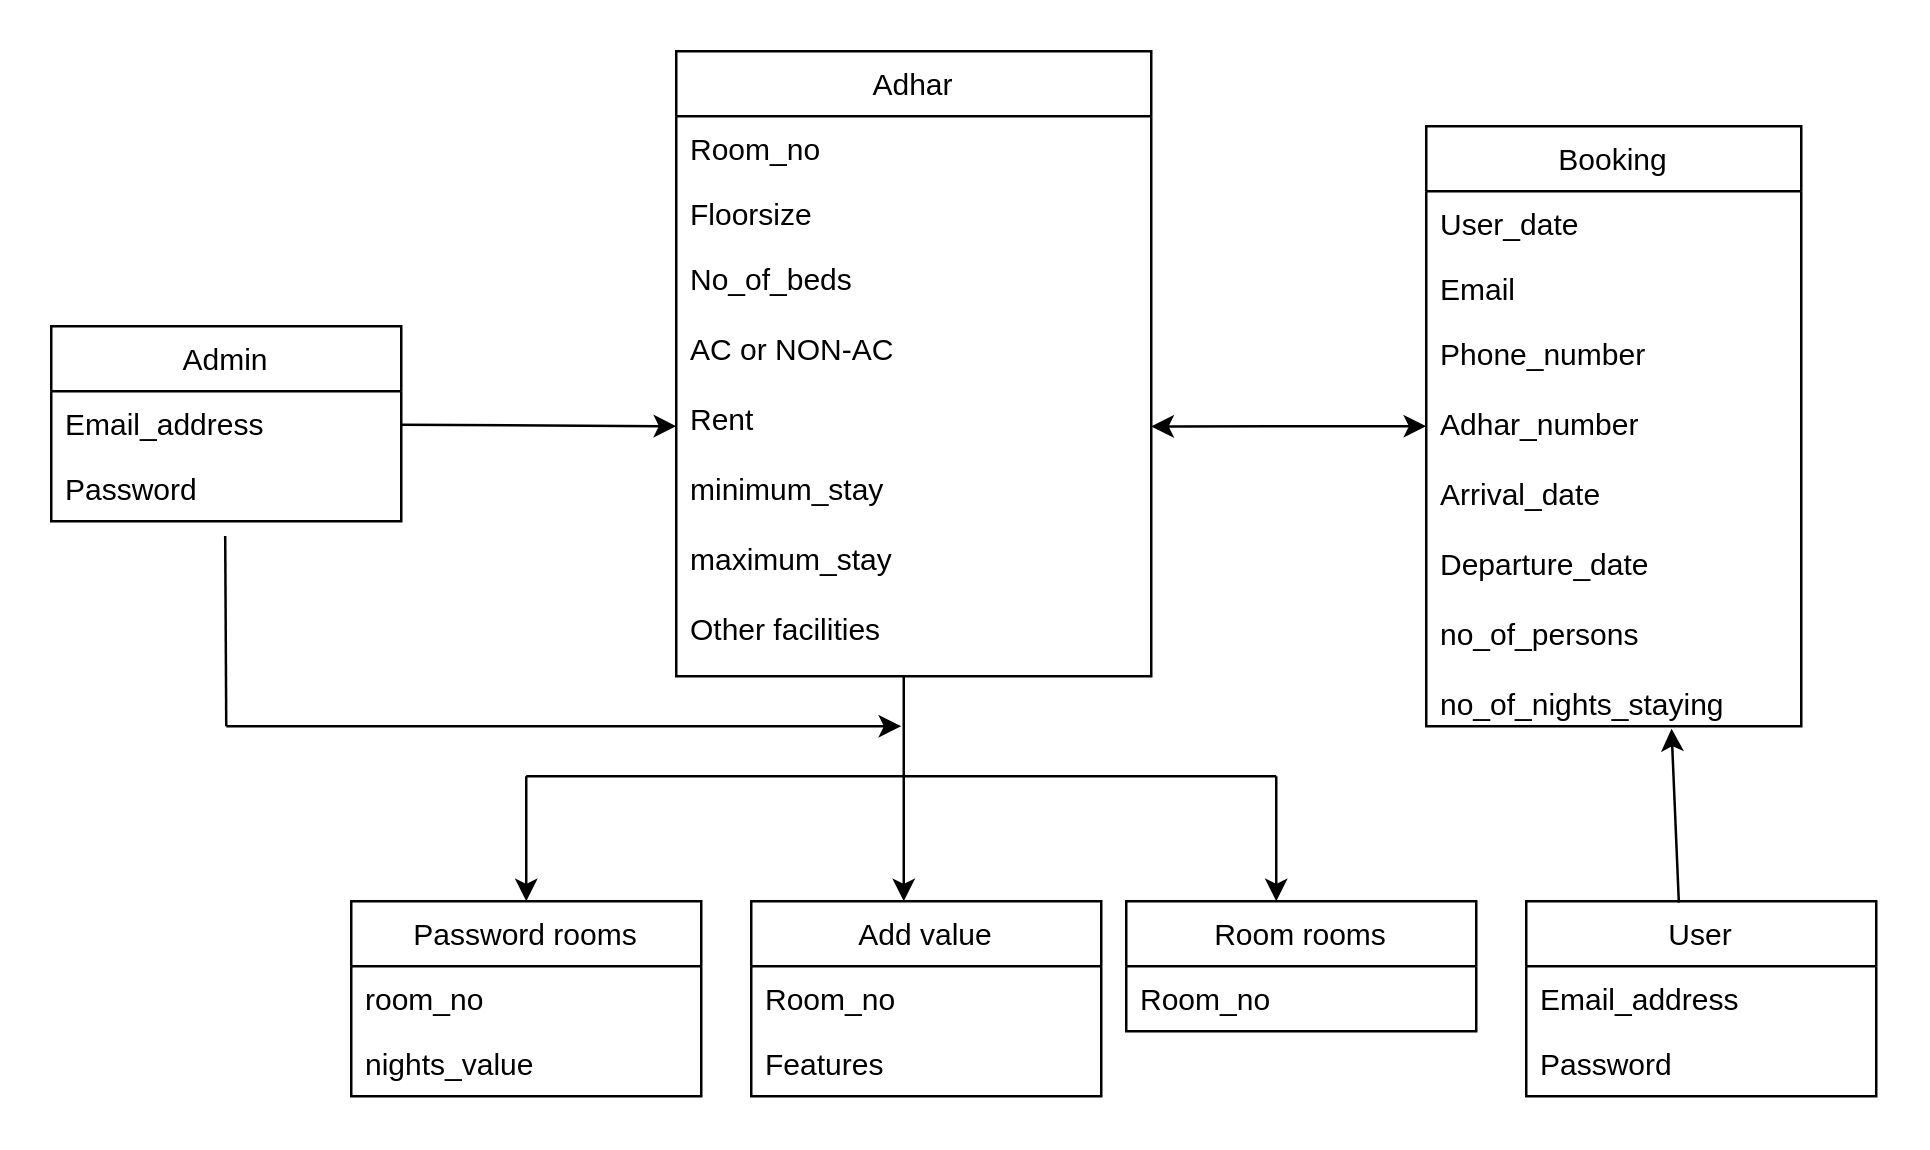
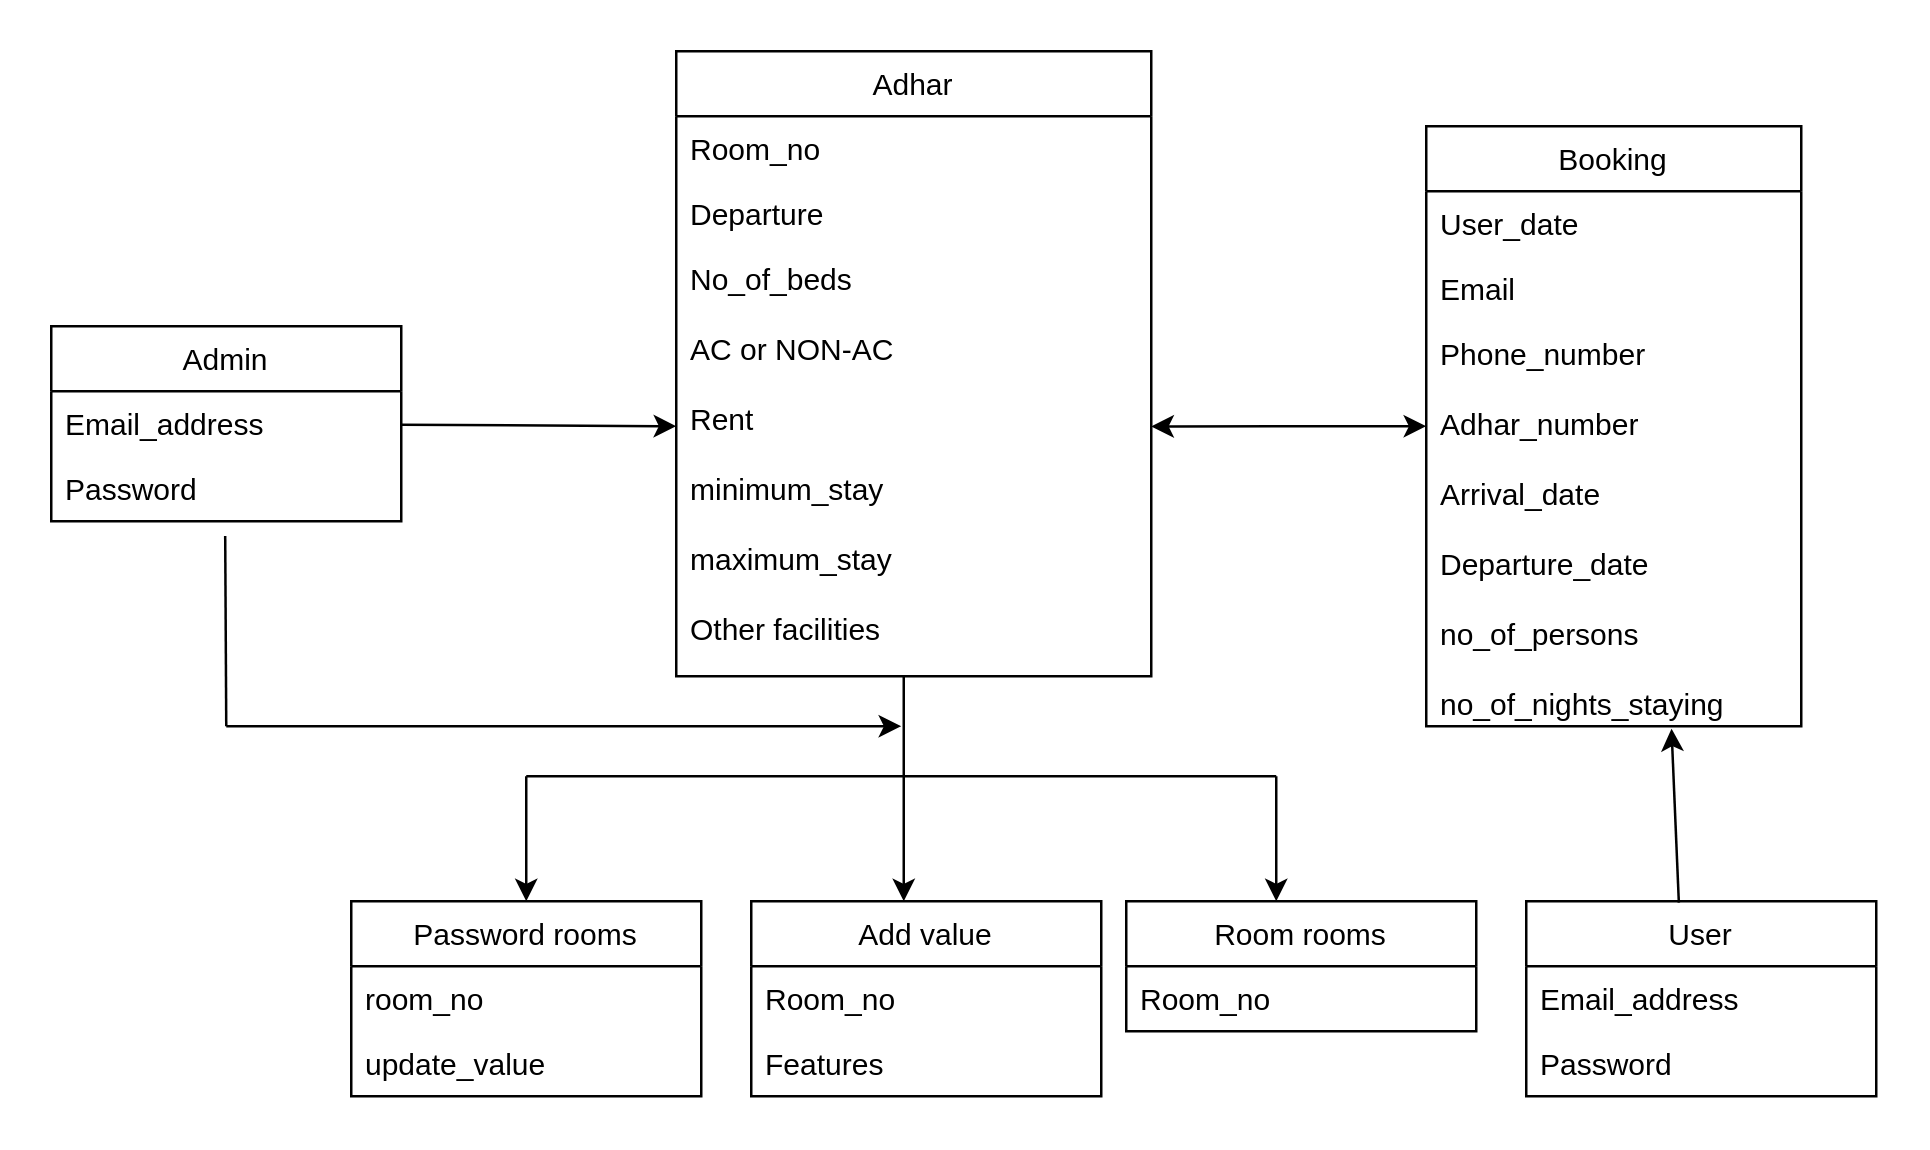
node "Floorsize": label "Floorsize" -> "Departure"
node "nights_value": label "nights_value" -> "update_value"
